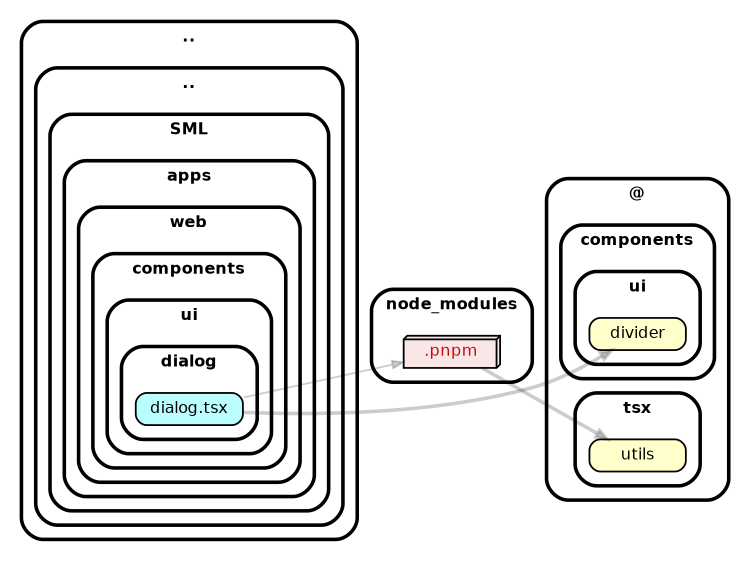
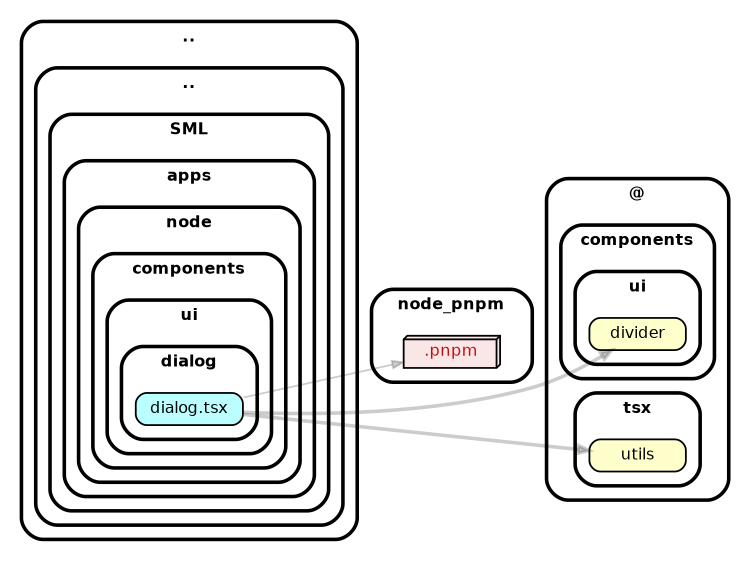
cluster "web": label "web" -> "node"
cluster "node_modules": label "node_modules" -> "node_pnpm"
edge ".pnpm" -> "utils": now "dialog.tsx" -> "utils"
